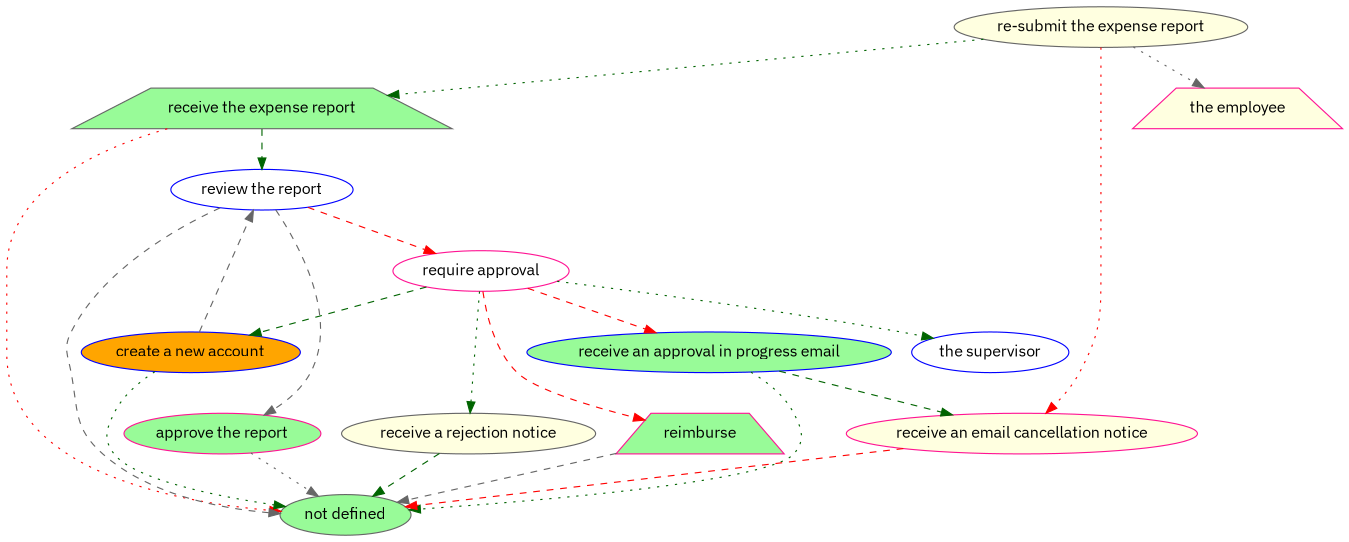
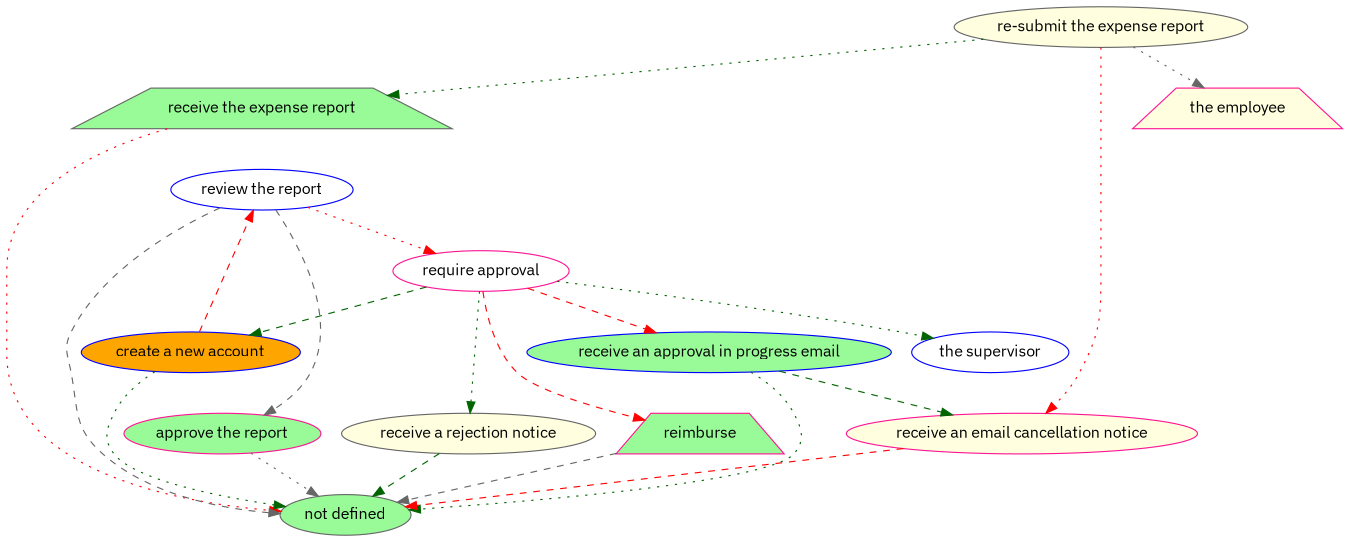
edge "receive the expense report" -> "review the report": removed
edge "review the report" -> "require approval": style dashed -> dotted
edge "create a new account" -> "review the report": color gray40 -> red
